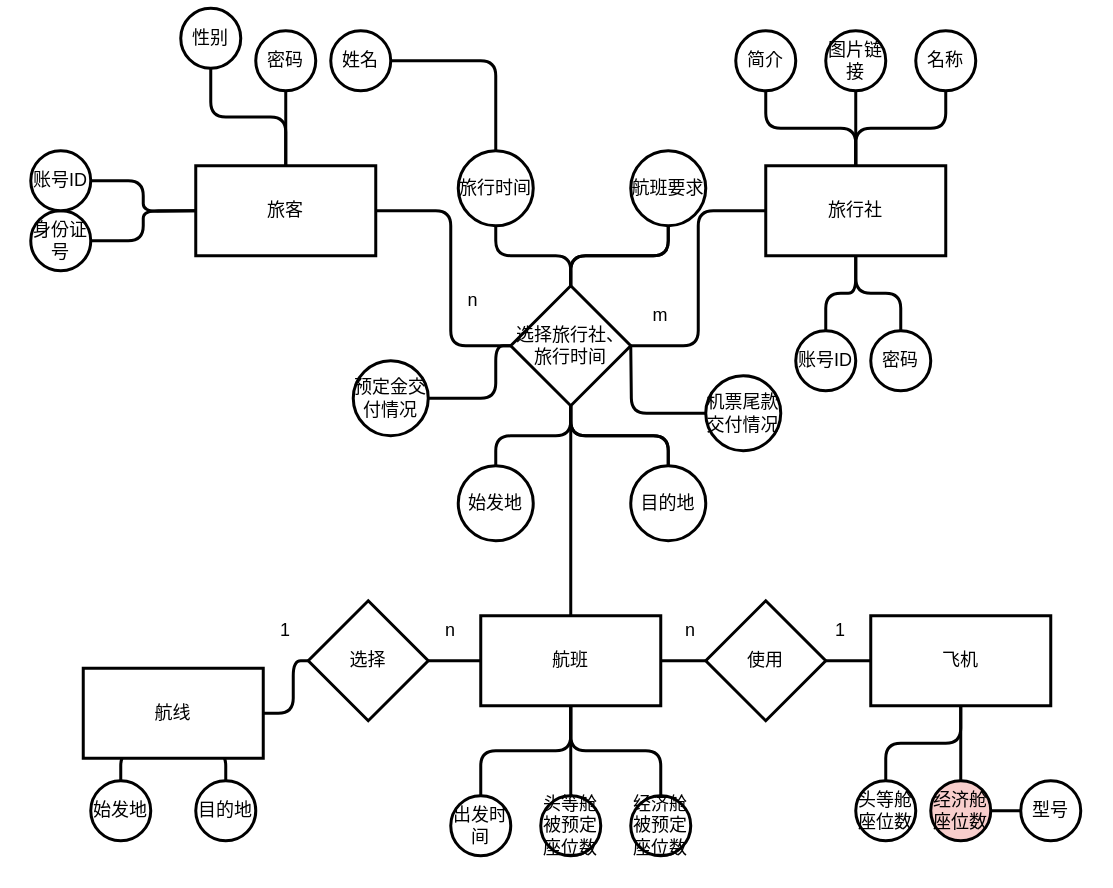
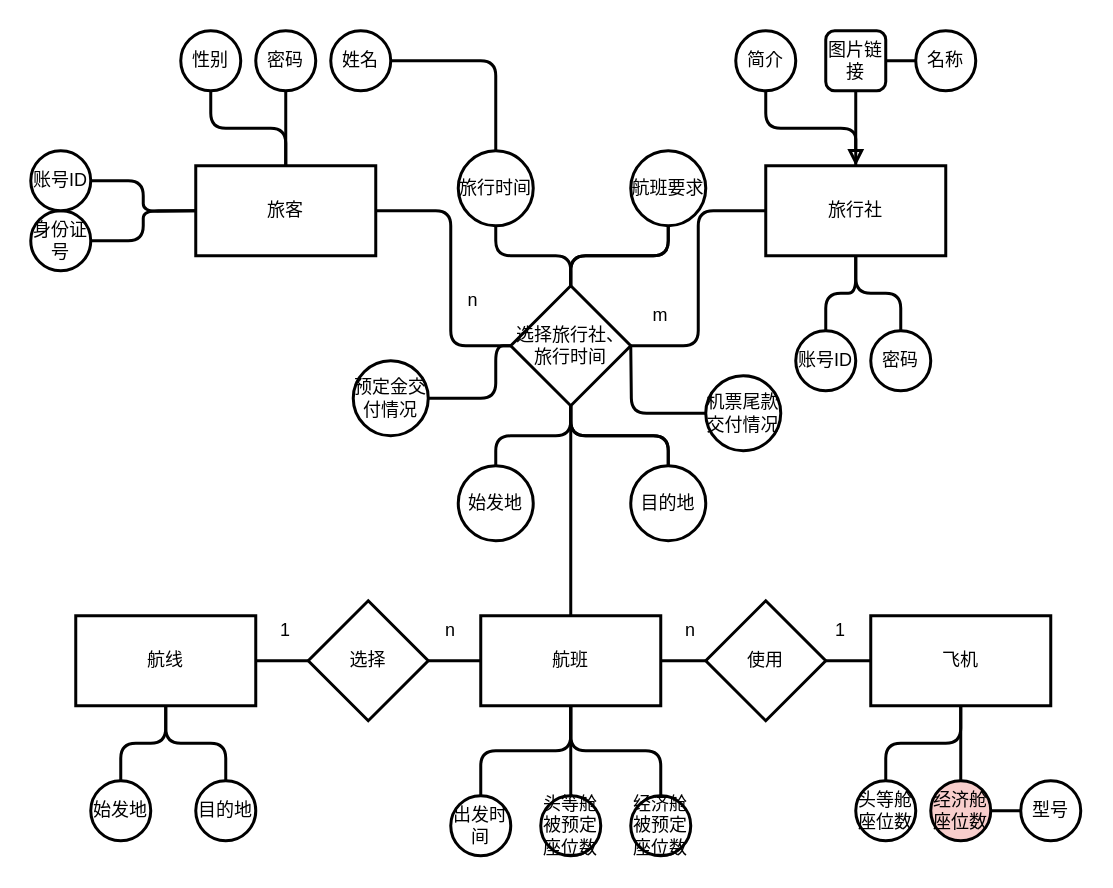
node "性别": moved (211, 38) -> (211, 61)
node "图片链接": shape ellipse -> rounded rectangle
edge "名称" -- "旅行社": now "名称" -- "图片链接"
edge "简介" -- "旅行社": arrowhead none -> block
node "航线": moved (173, 713) -> (166, 661)
